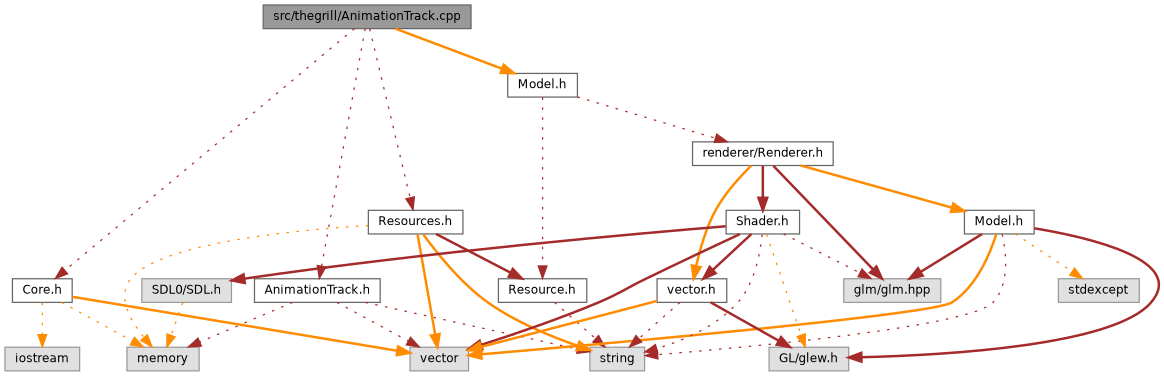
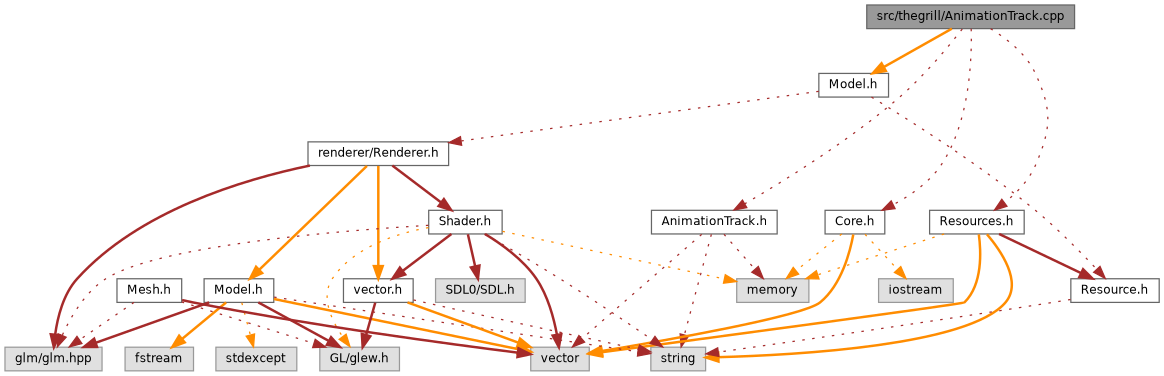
node "Mesh.h": added
edge "SDL0/SDL.h" -> "memory": now "Shader.h" -> "memory"
node "fstream": added
